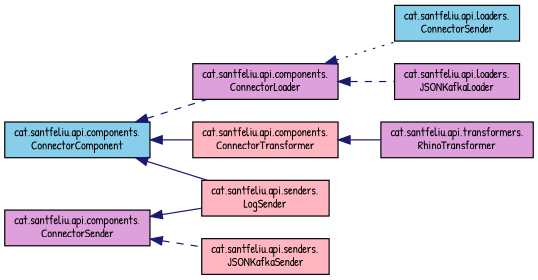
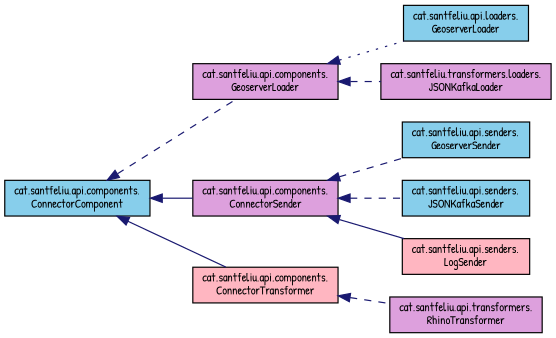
node "cat.santfeliu.api.loaders. ConnectorSender": label "cat.santfeliu.api.loaders. ConnectorSender" -> "cat.santfeliu.api.loaders. GeoserverLoader"
node "cat.santfeliu.api.components. ConnectorLoader": label "cat.santfeliu.api.components. ConnectorLoader" -> "cat.santfeliu.api.components. GeoserverLoader"
node "cat.santfeliu.api.loaders. JSONKafkaLoader": label "cat.santfeliu.api.loaders. JSONKafkaLoader" -> "cat.santfeliu.transformers.loaders. JSONKafkaLoader"
edge "cat.santfeliu.api.transformers. RhinoTransformer" -> "cat.santfeliu.api.components. ConnectorTransformer": style solid -> dashed
node "cat.santfeliu.api.senders. GeoserverSender": added
edge "cat.santfeliu.api.senders. LogSender" -> "cat.santfeliu.api.components. ConnectorComponent": now "cat.santfeliu.api.components. ConnectorSender" -> "cat.santfeliu.api.components. ConnectorComponent"
node "cat.santfeliu.api.senders. JSONKafkaSender": fillcolor lightpink -> skyblue
